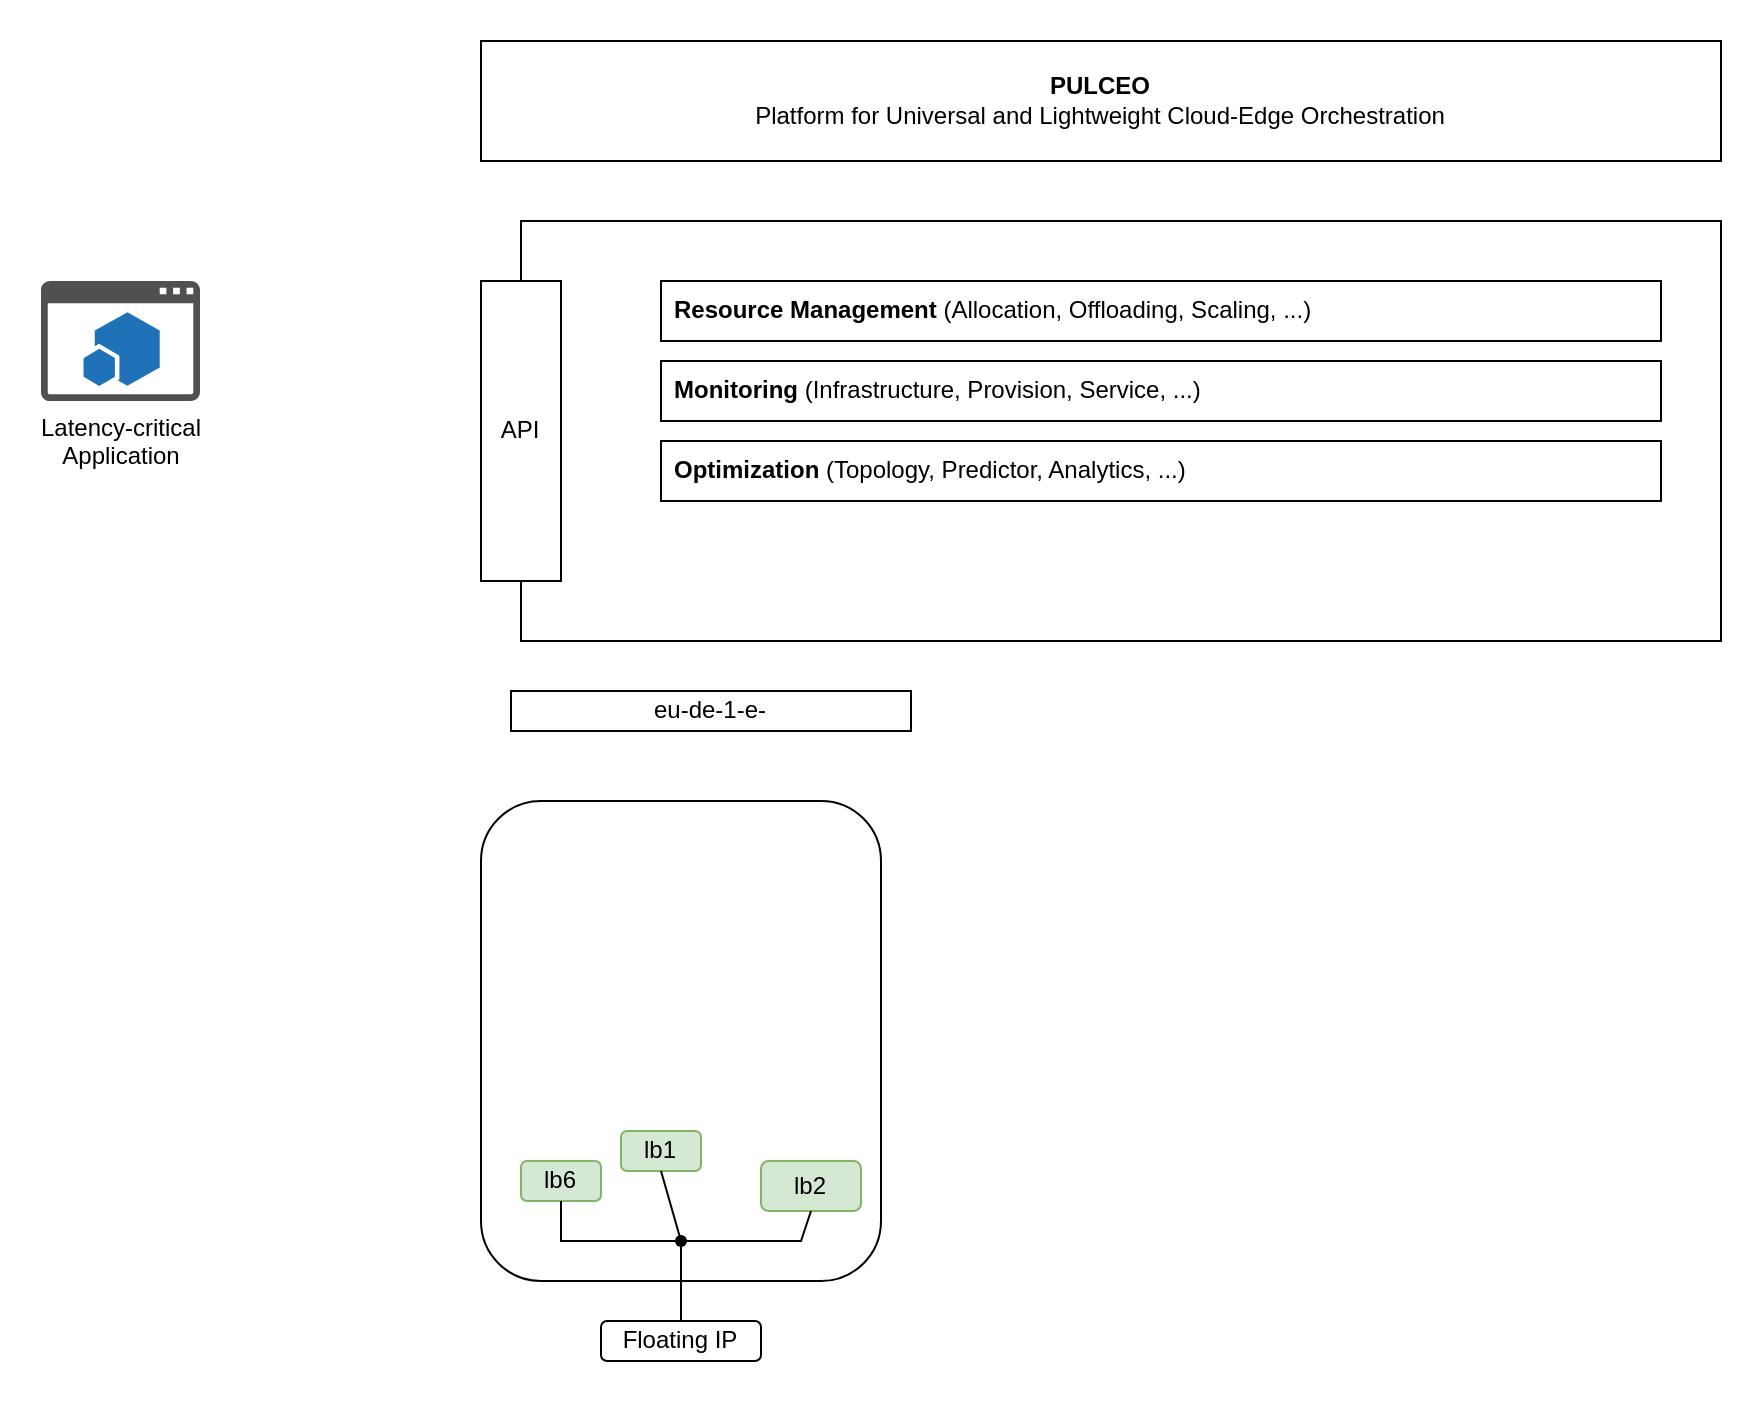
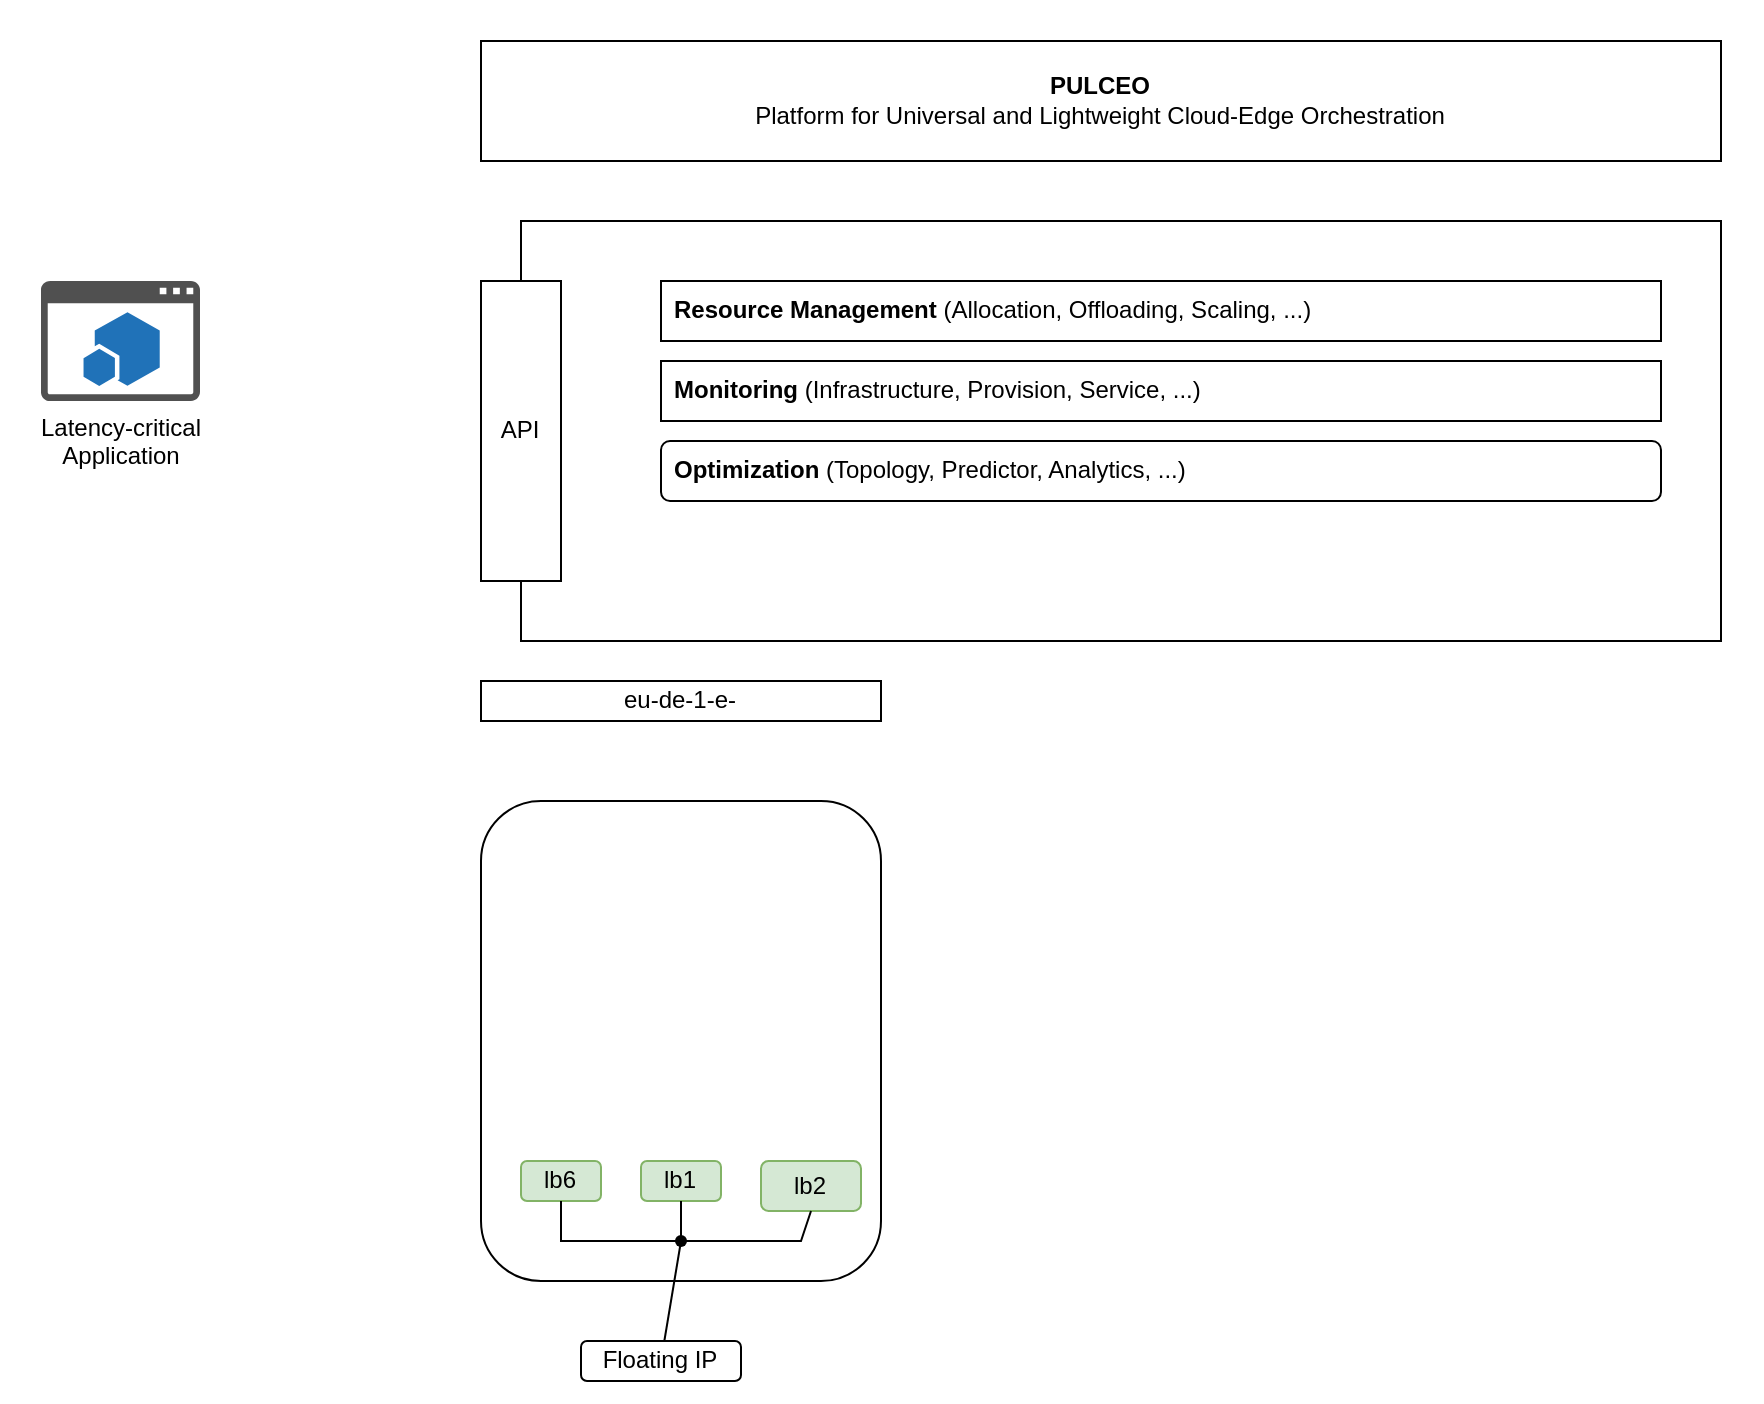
node "Optimization (Topology, Predictor, Analytics, ...)": shape rectangle -> rounded rectangle
node "eu-de-1-e-": moved (711, 711) -> (681, 701)
node "lb1": moved (661, 1151) -> (681, 1181)
node "Floating IP": moved (681, 1341) -> (661, 1361)
